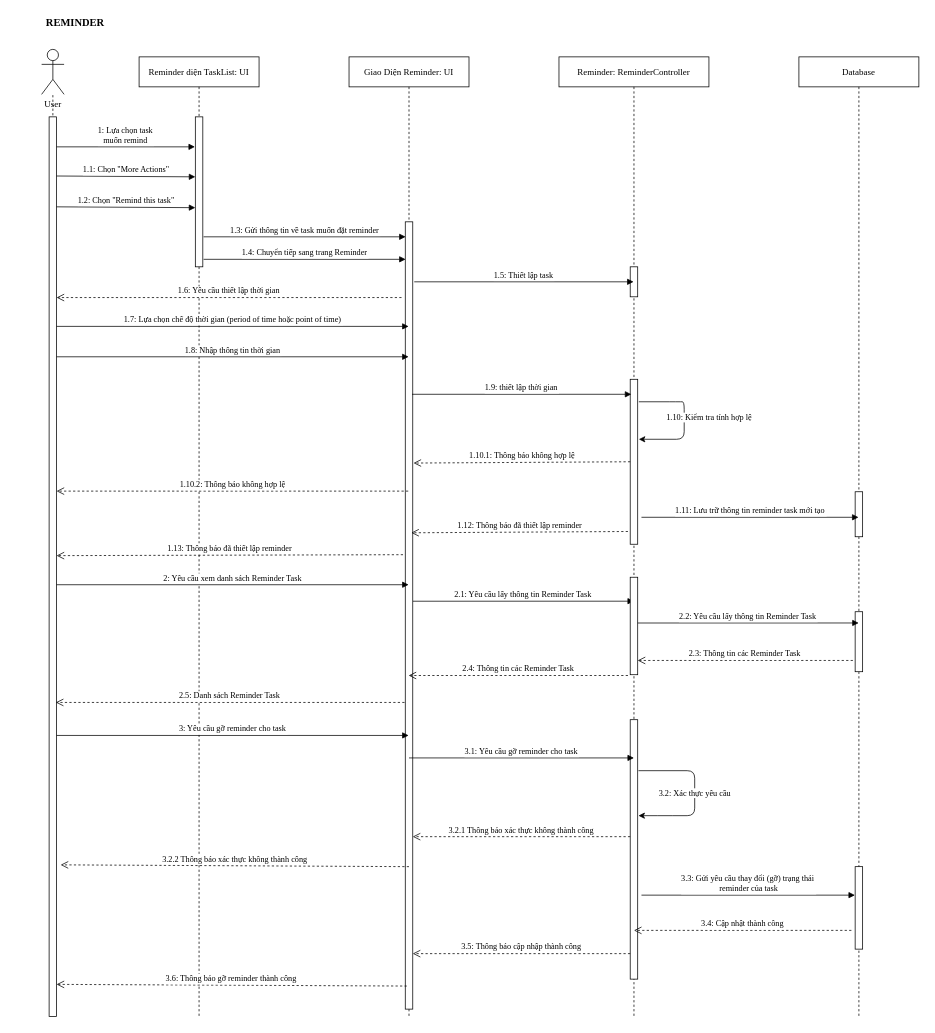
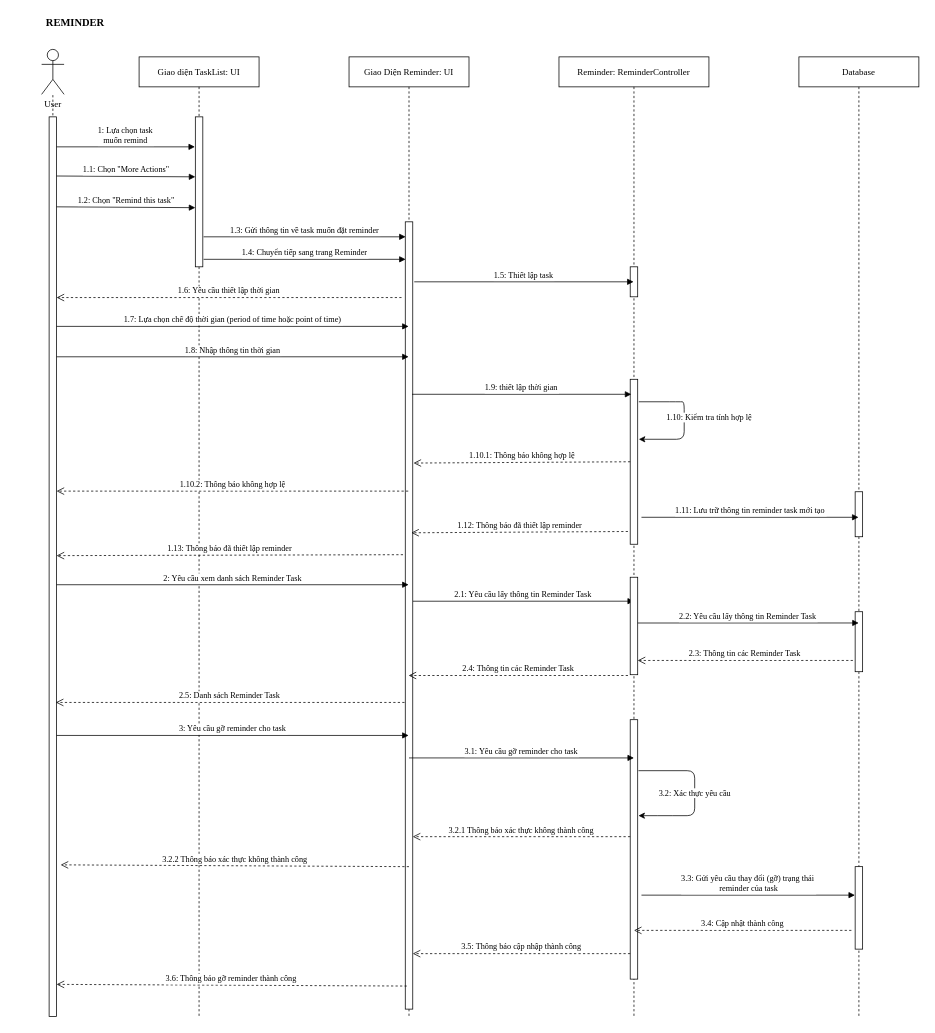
node "Reminder diện TaskList: UI": label "Reminder diện TaskList: UI" -> "Giao diện TaskList: UI"
